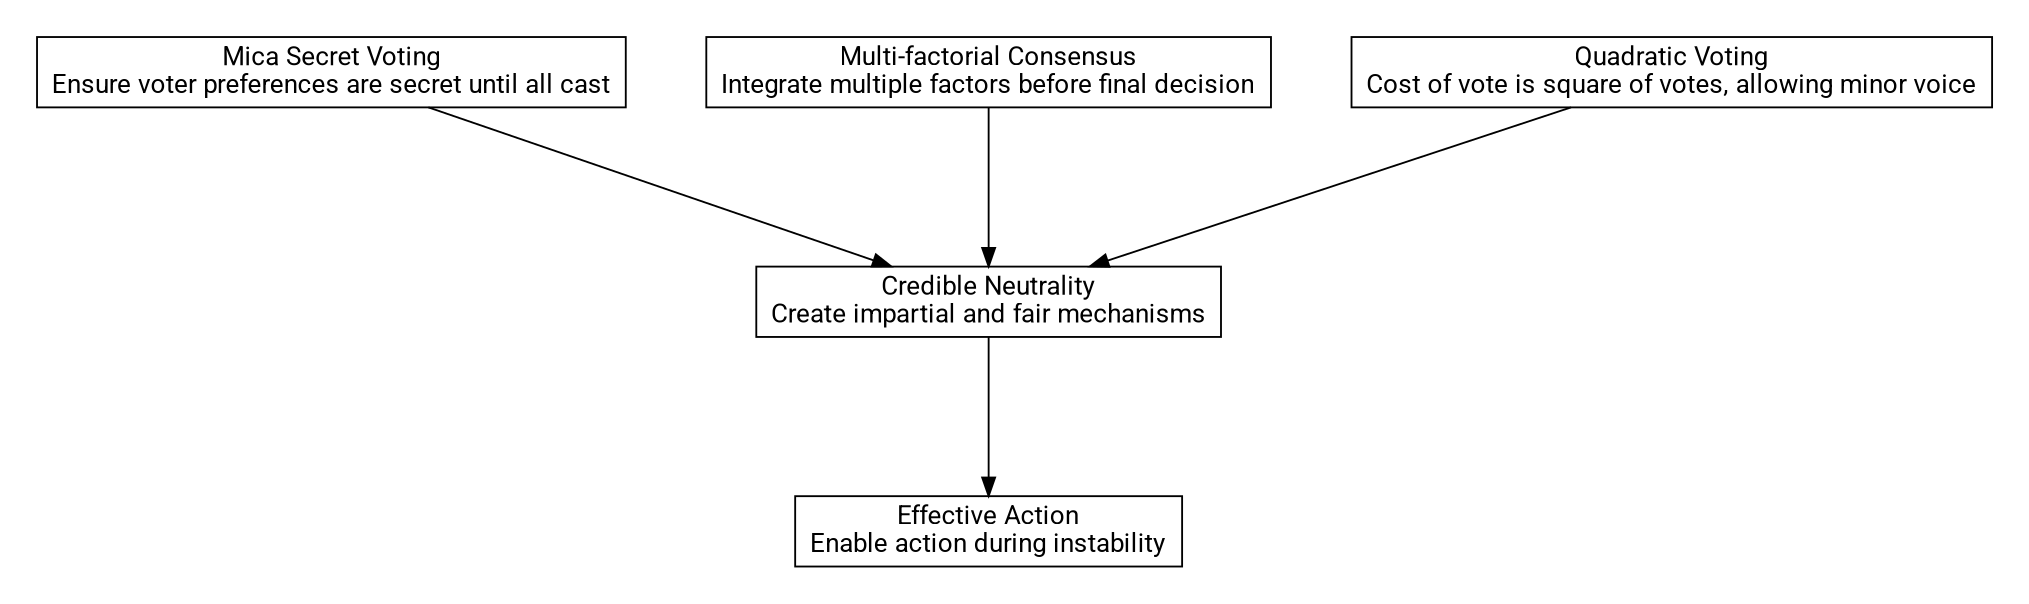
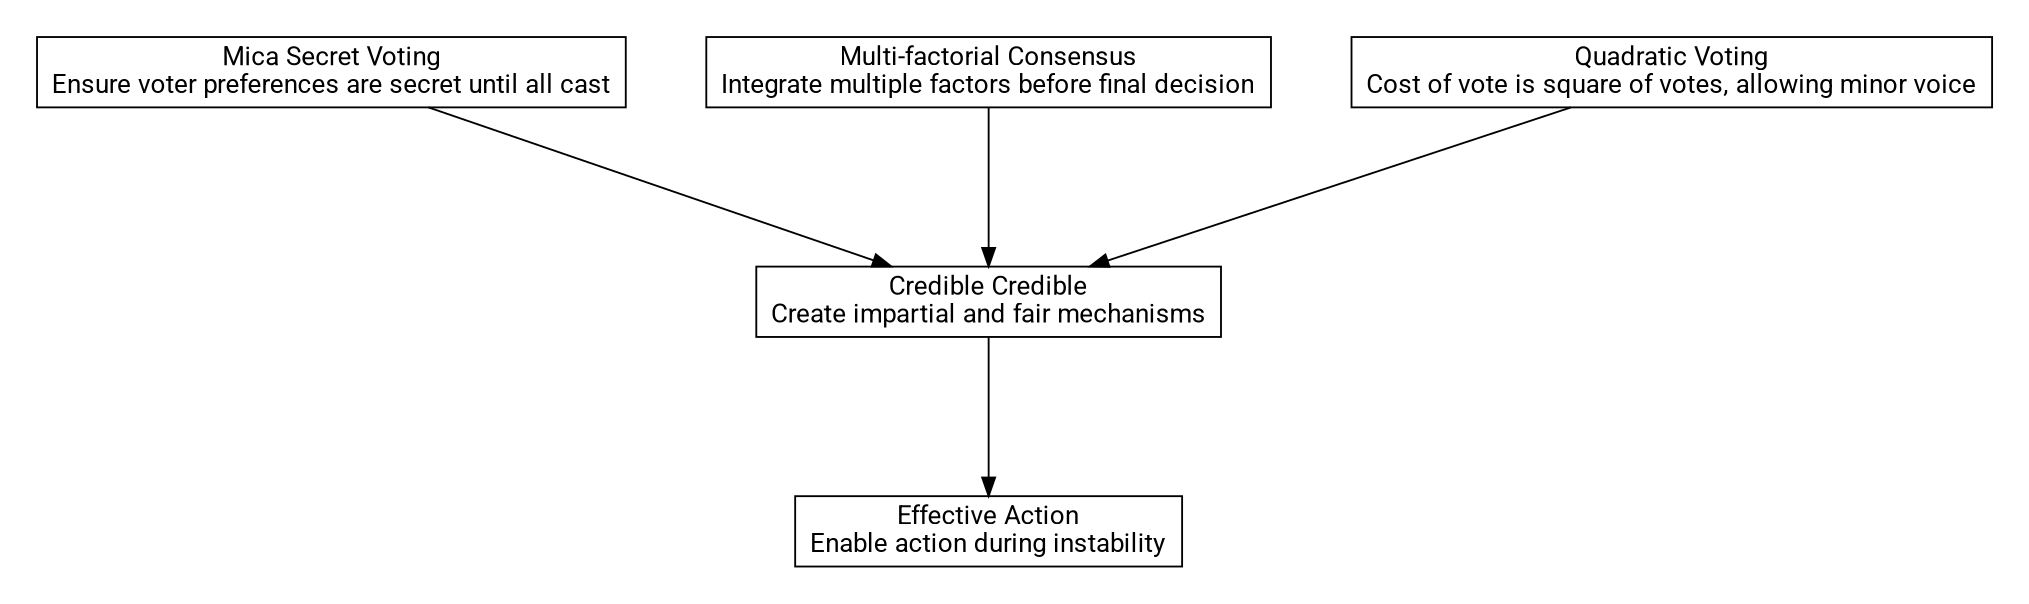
node "Credible Neutrality Create impartial and fair mechanisms": label "Credible Neutrality Create impartial and fair mechanisms" -> "Credible Credible Create impartial and fair mechanisms"
